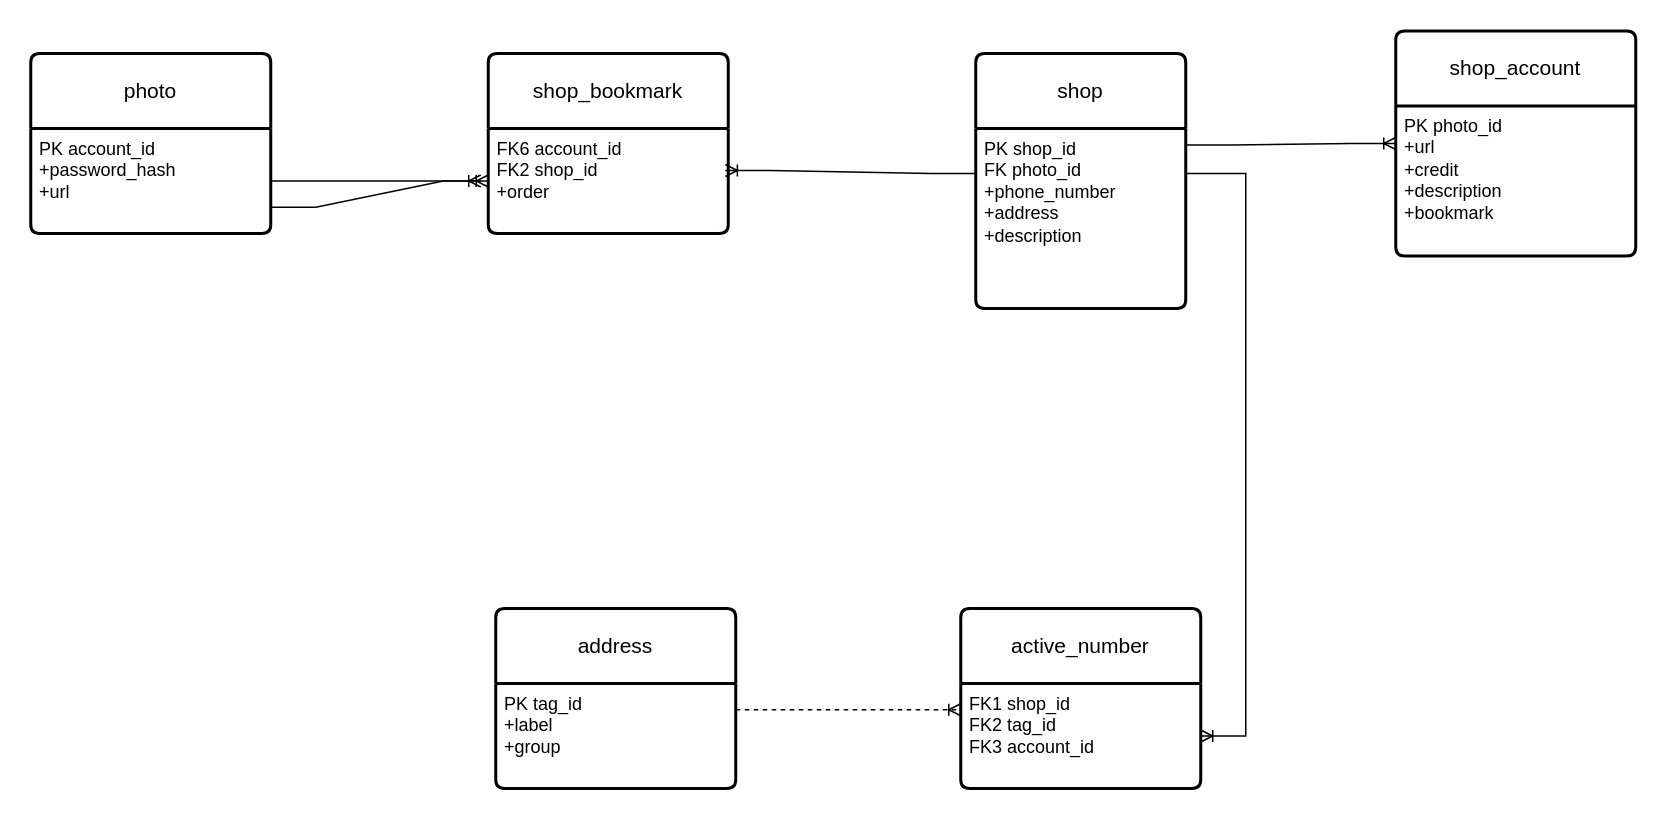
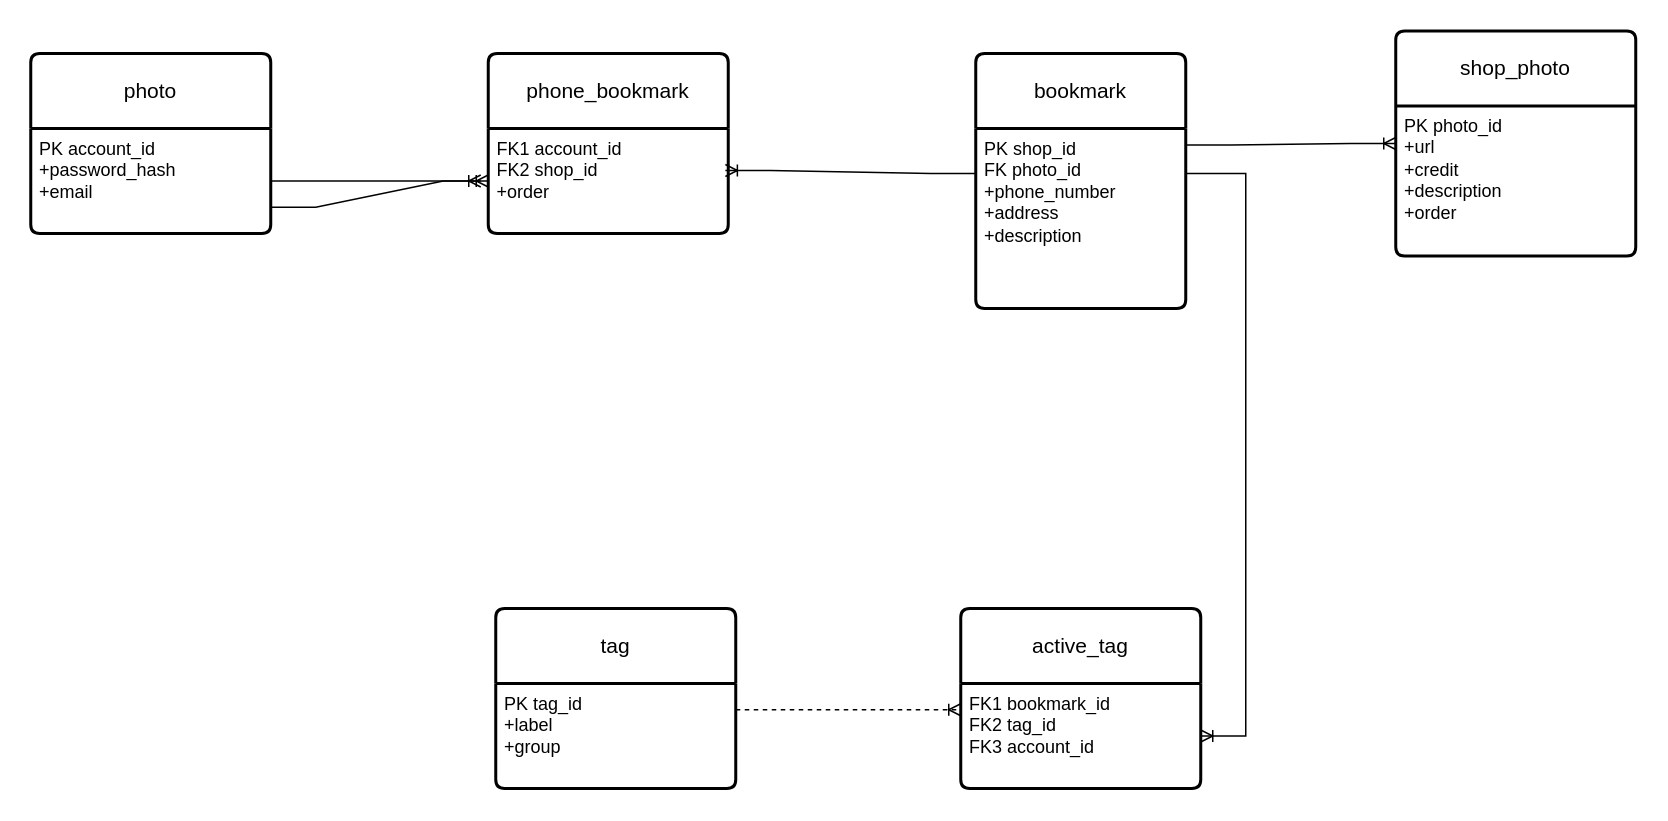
node "shop_account": label "shop_account" -> "shop_photo"
node "shop_bookmark": label "shop_bookmark" -> "phone_bookmark"
node "shop": label "shop" -> "bookmark"
node "PK photo_id +url +credit +description +bookmark": label "PK photo_id +url +credit +description +bookmark" -> "PK photo_id +url +credit +description +order"
node "PK account_id +password_hash +url": label "PK account_id +password_hash +url" -> "PK account_id +password_hash +email"
node "FK6 account_id FK2 shop_id +order": label "FK6 account_id FK2 shop_id +order" -> "FK1 account_id FK2 shop_id +order"
node "address": label "address" -> "tag"
node "active_number": label "active_number" -> "active_tag"
node "FK1 shop_id FK2 tag_id FK3 account_id": label "FK1 shop_id FK2 tag_id FK3 account_id" -> "FK1 bookmark_id FK2 tag_id FK3 account_id"
